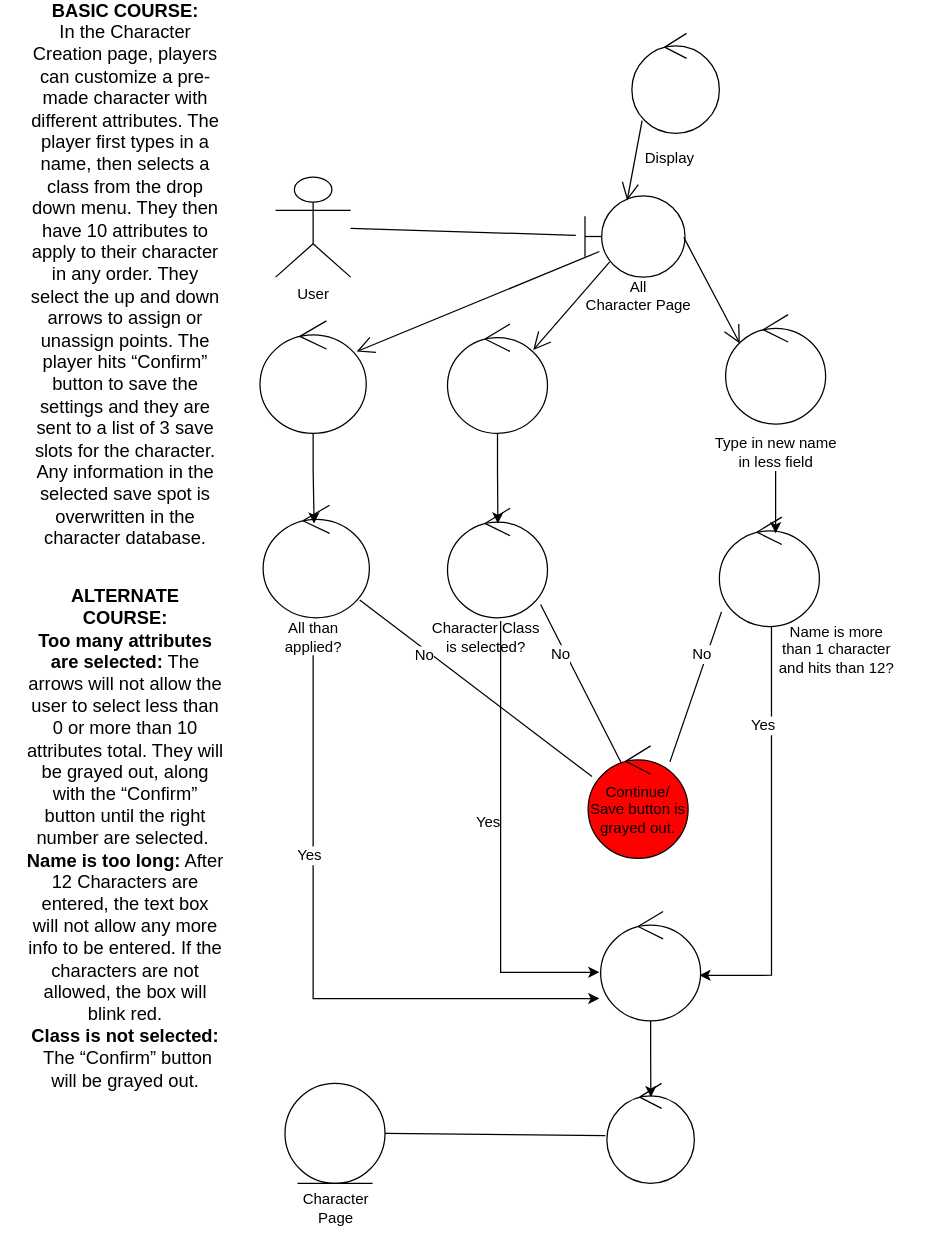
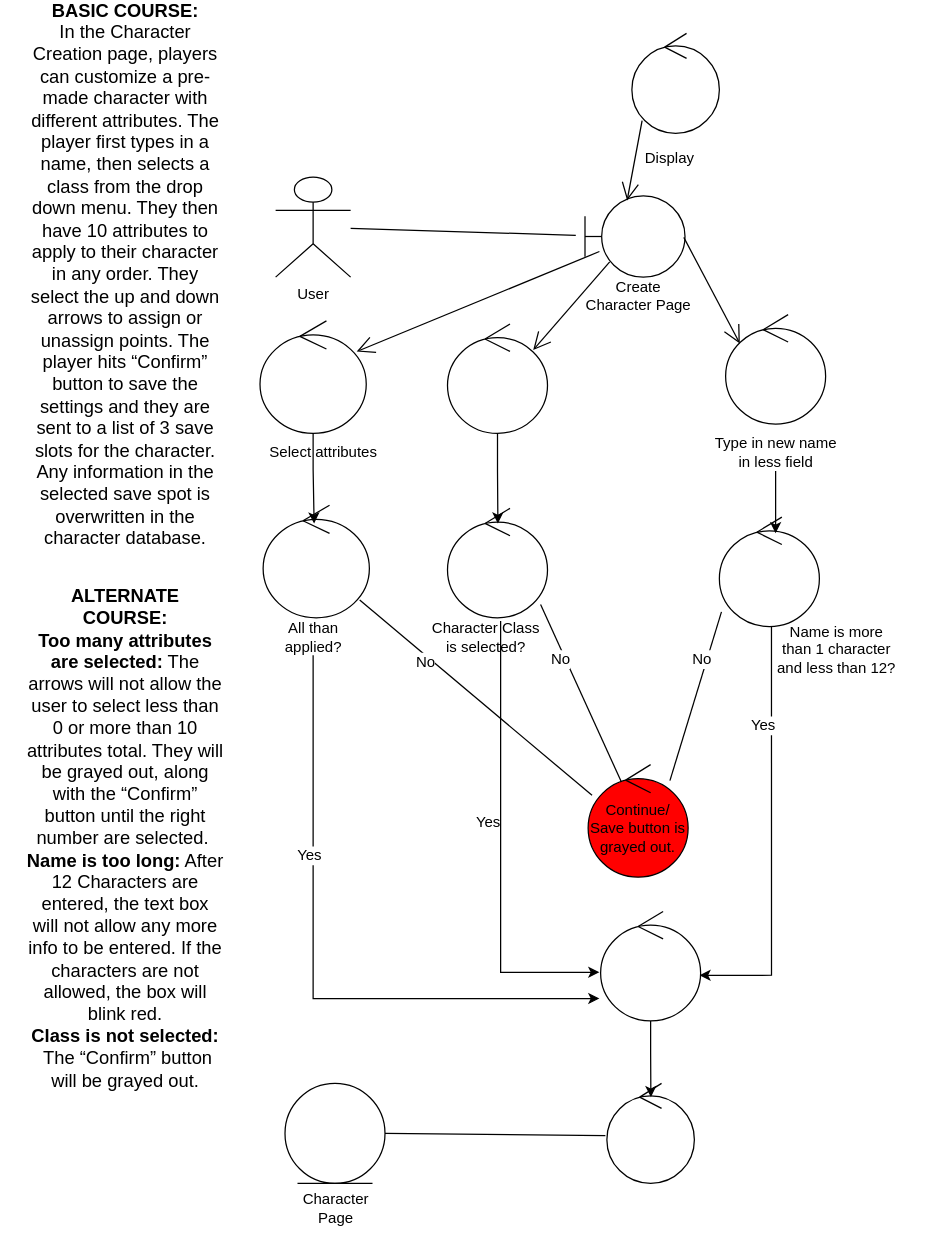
node "All Character Page": label "All Character Page" -> "Create Character Page"
node "Select attributes": added
node "Name is more than 1 character and hits than 12?": label "Name is more than 1 character and hits than 12?" -> "Name is more than 1 character and less than 12?"
node "Continue/ Save button is grayed out.": moved (638, 802) -> (638, 821)
